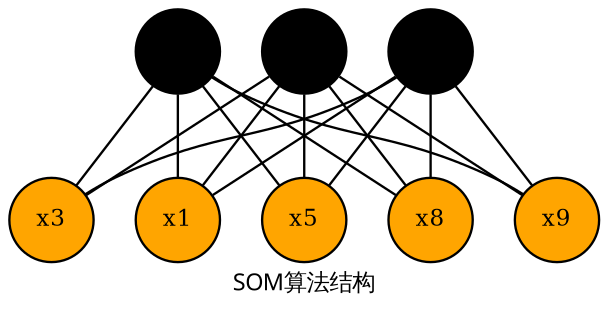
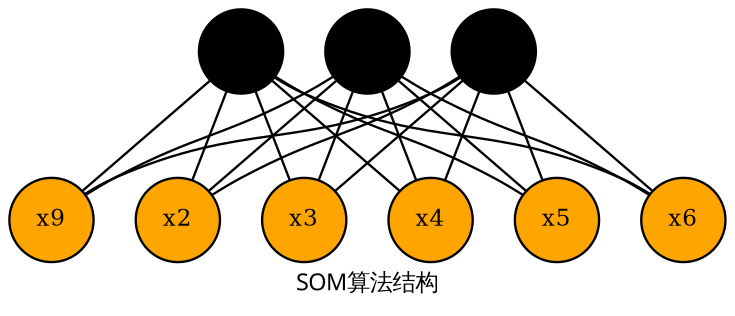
node "x2": added
node "x1": label "x1" -> "x4"
node "x8": label "x8" -> "x6"
